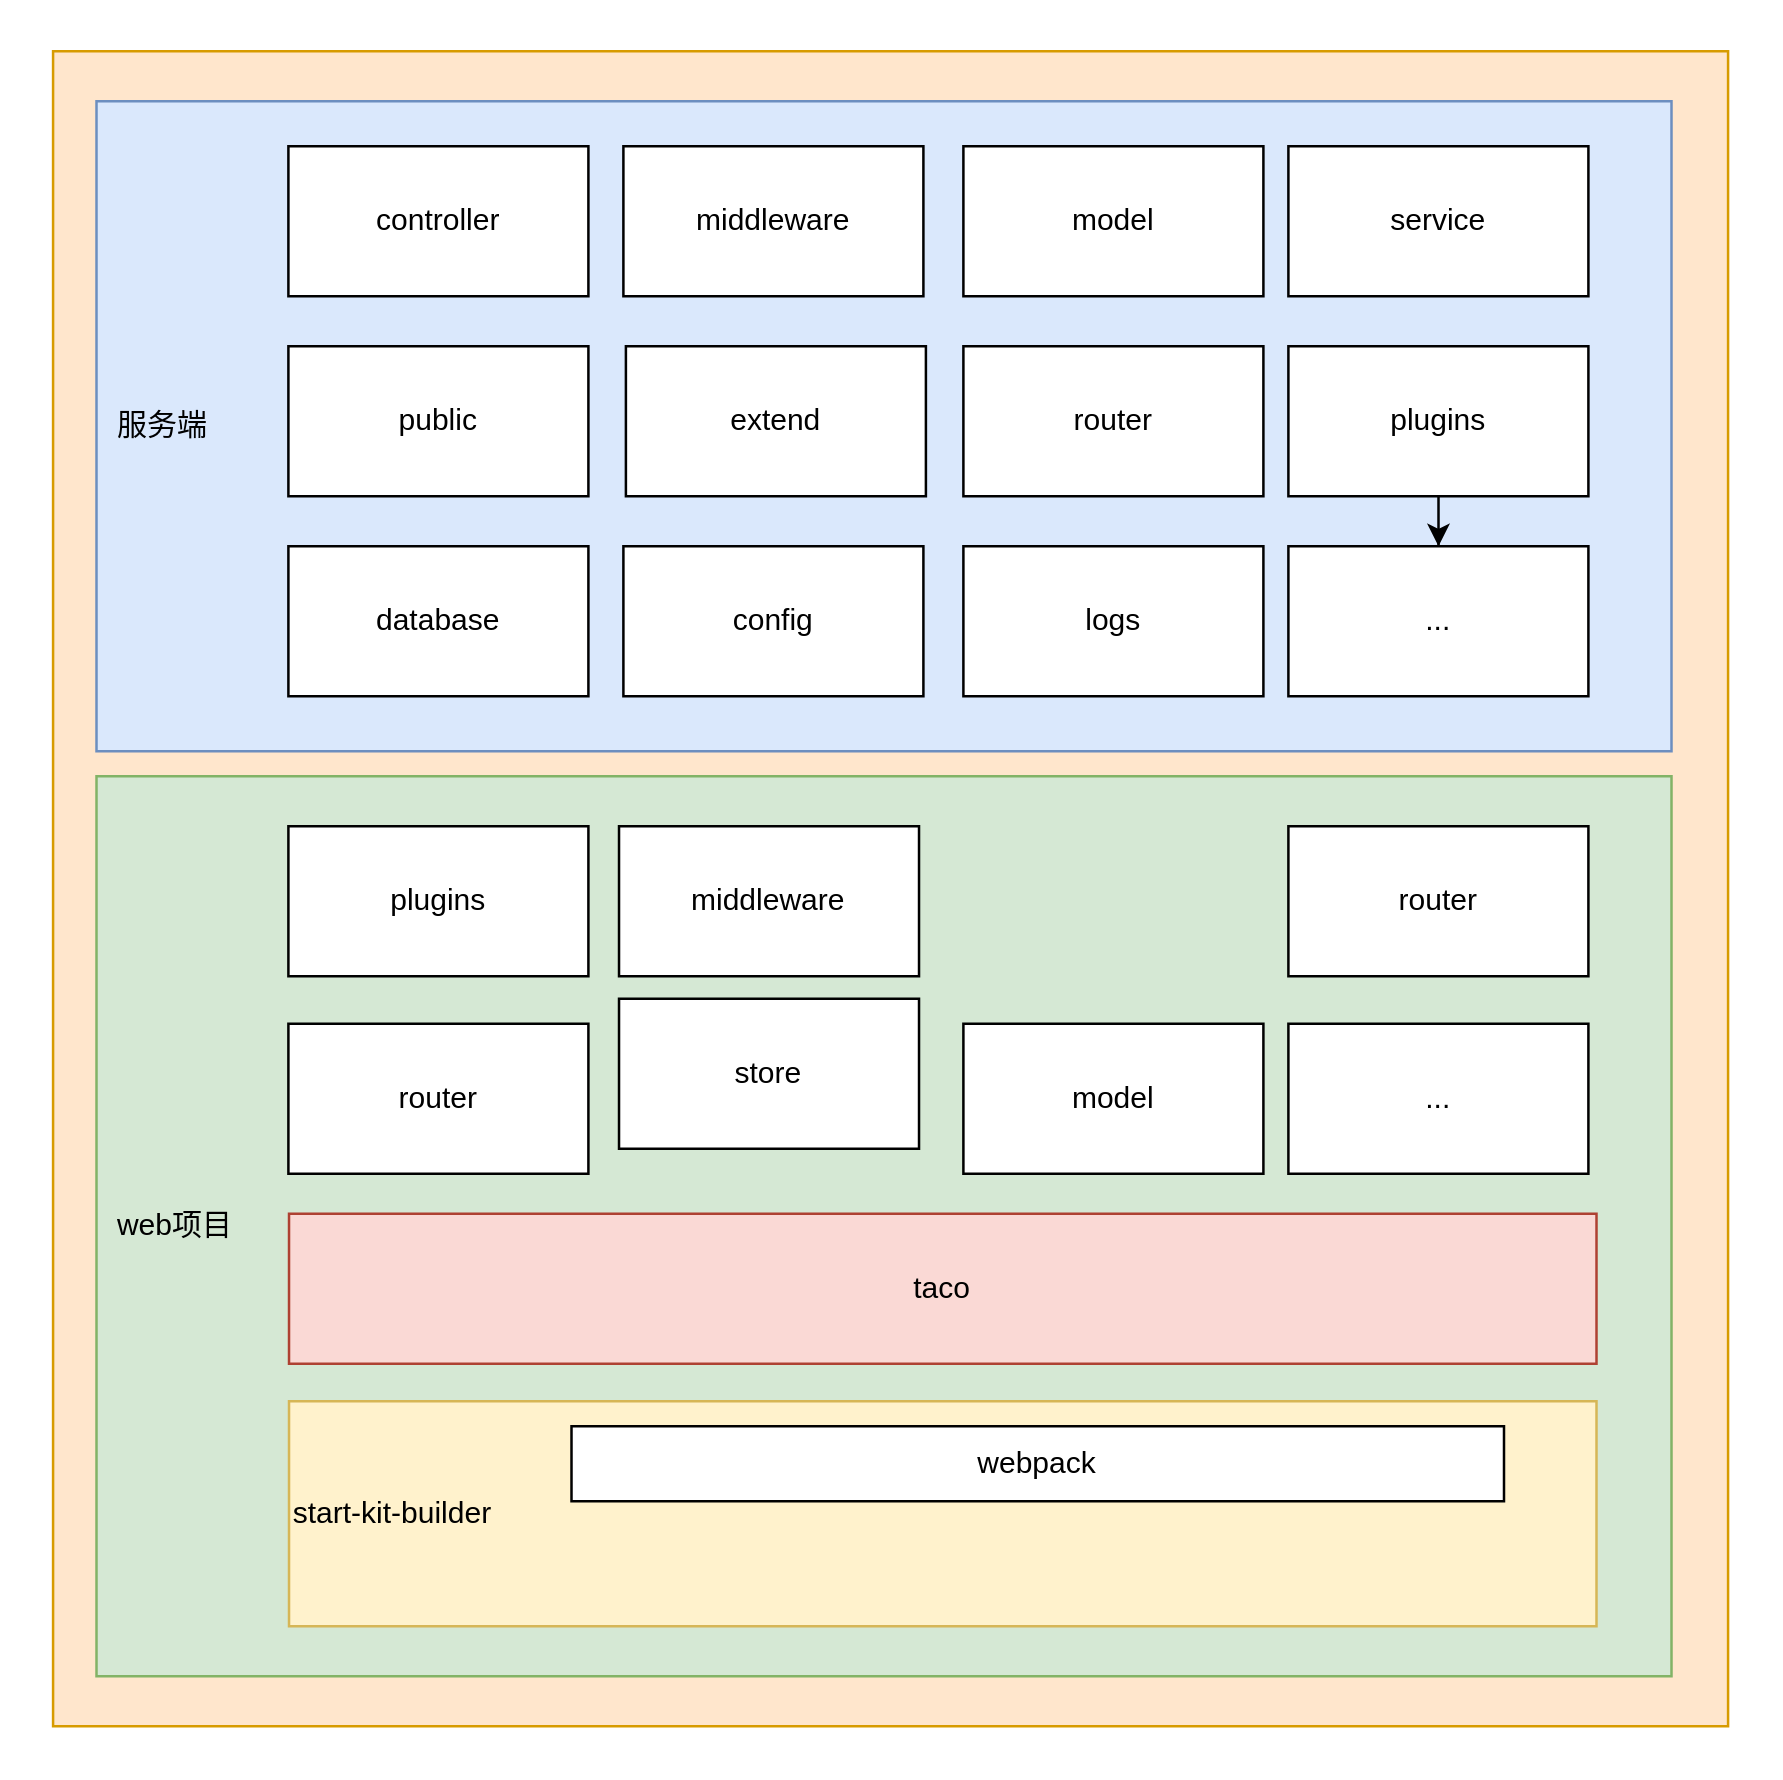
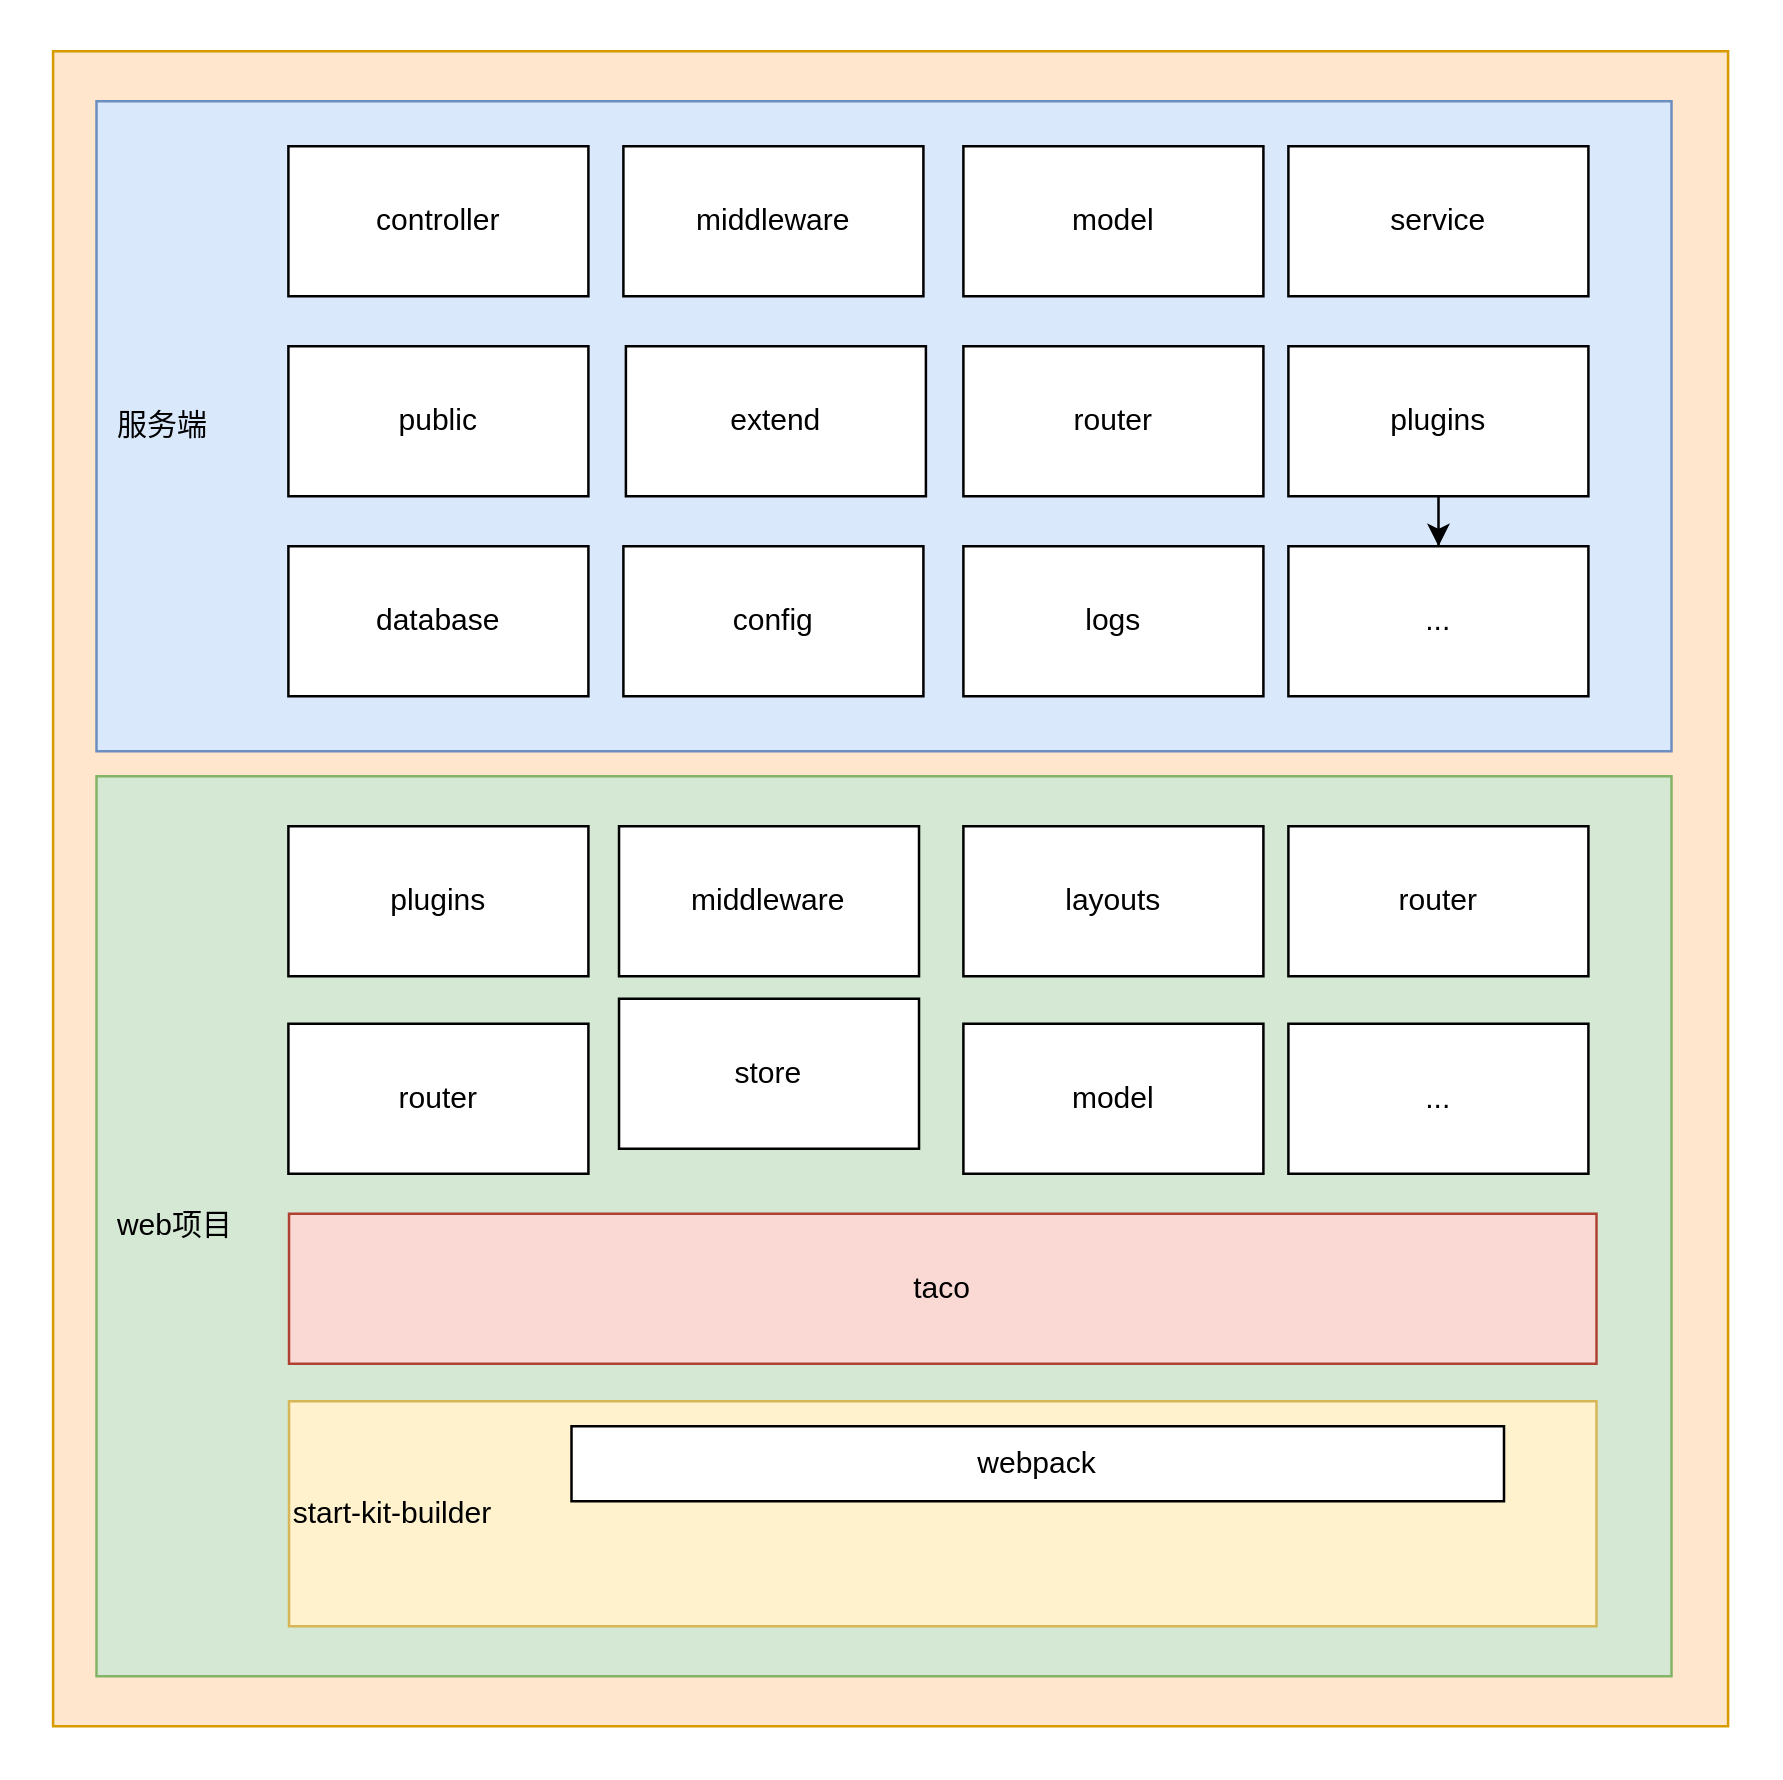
node "layouts": added
